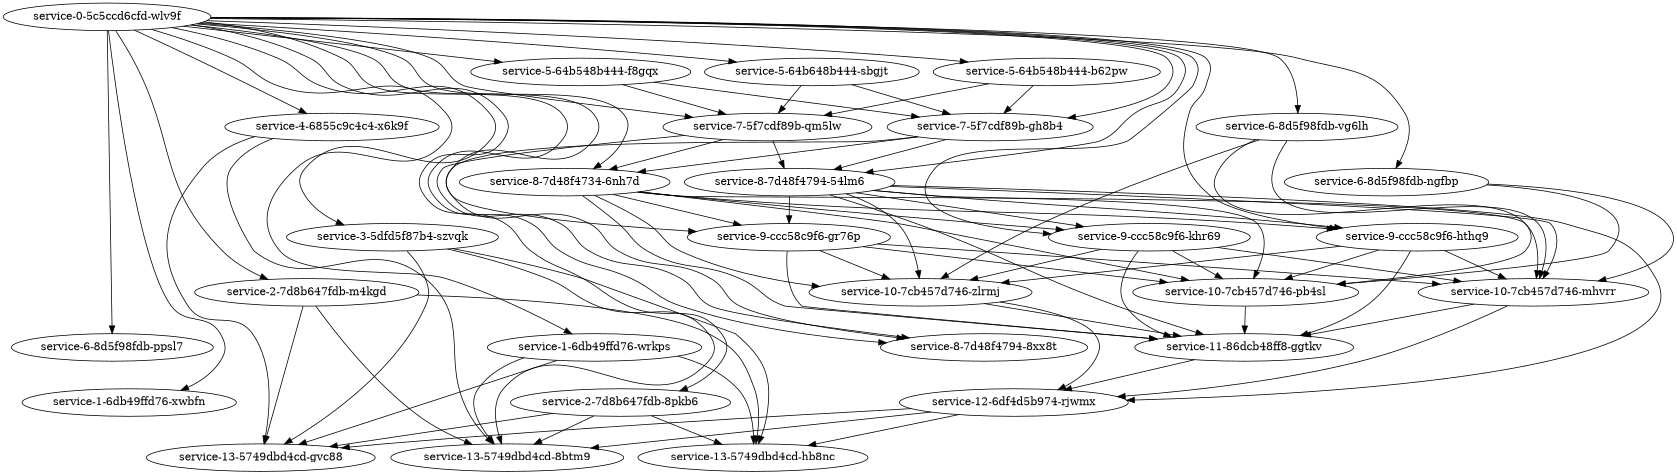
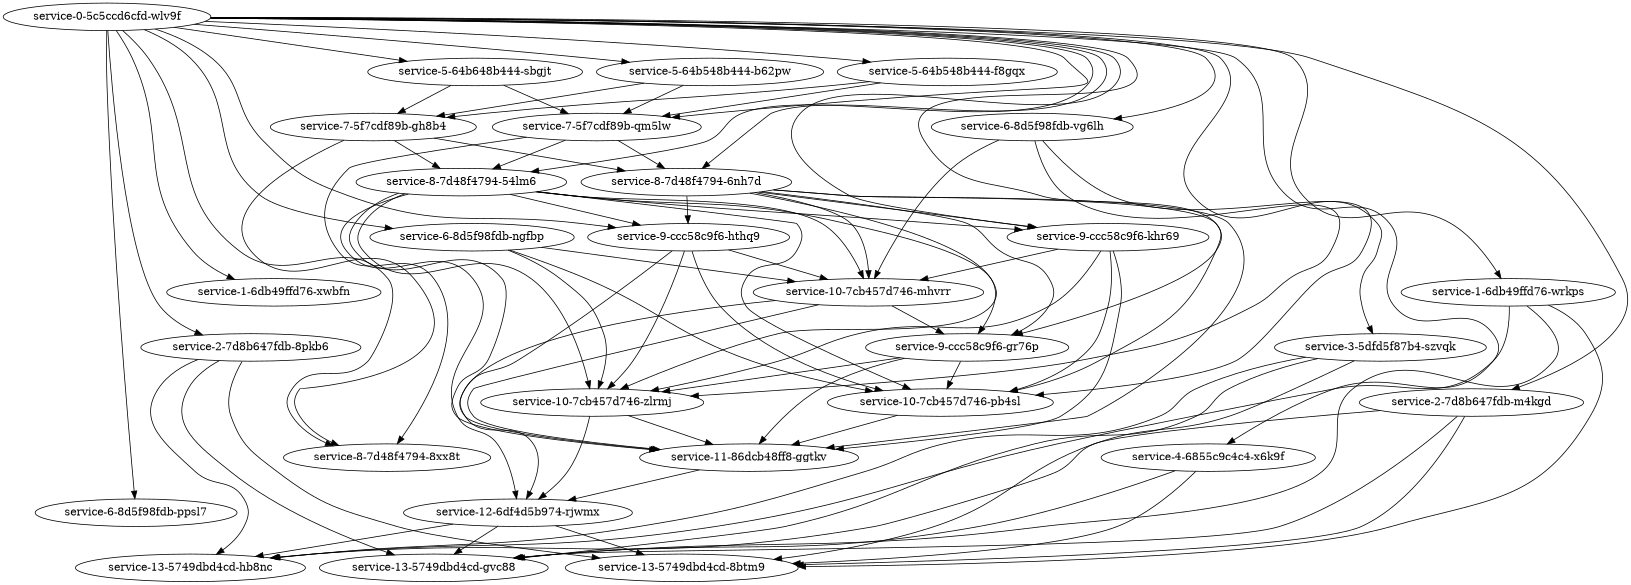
edge "service-0-5c5ccd6cfd-wlv9f" -> "service-7-5f7cdf89b-gh8b4": removed
node "service-8-7d48f4734-6nh7d": label "service-8-7d48f4734-6nh7d" -> "service-8-7d48f4794-6nh7d"
edge "service-9-ccc58c9f6-gr76p" -> "service-10-7cb457d746-mhvrr": reversed
edge "service-6-8d5f98fdb-ngfbp" -> "service-10-7cb457d746-zlrmj": added
